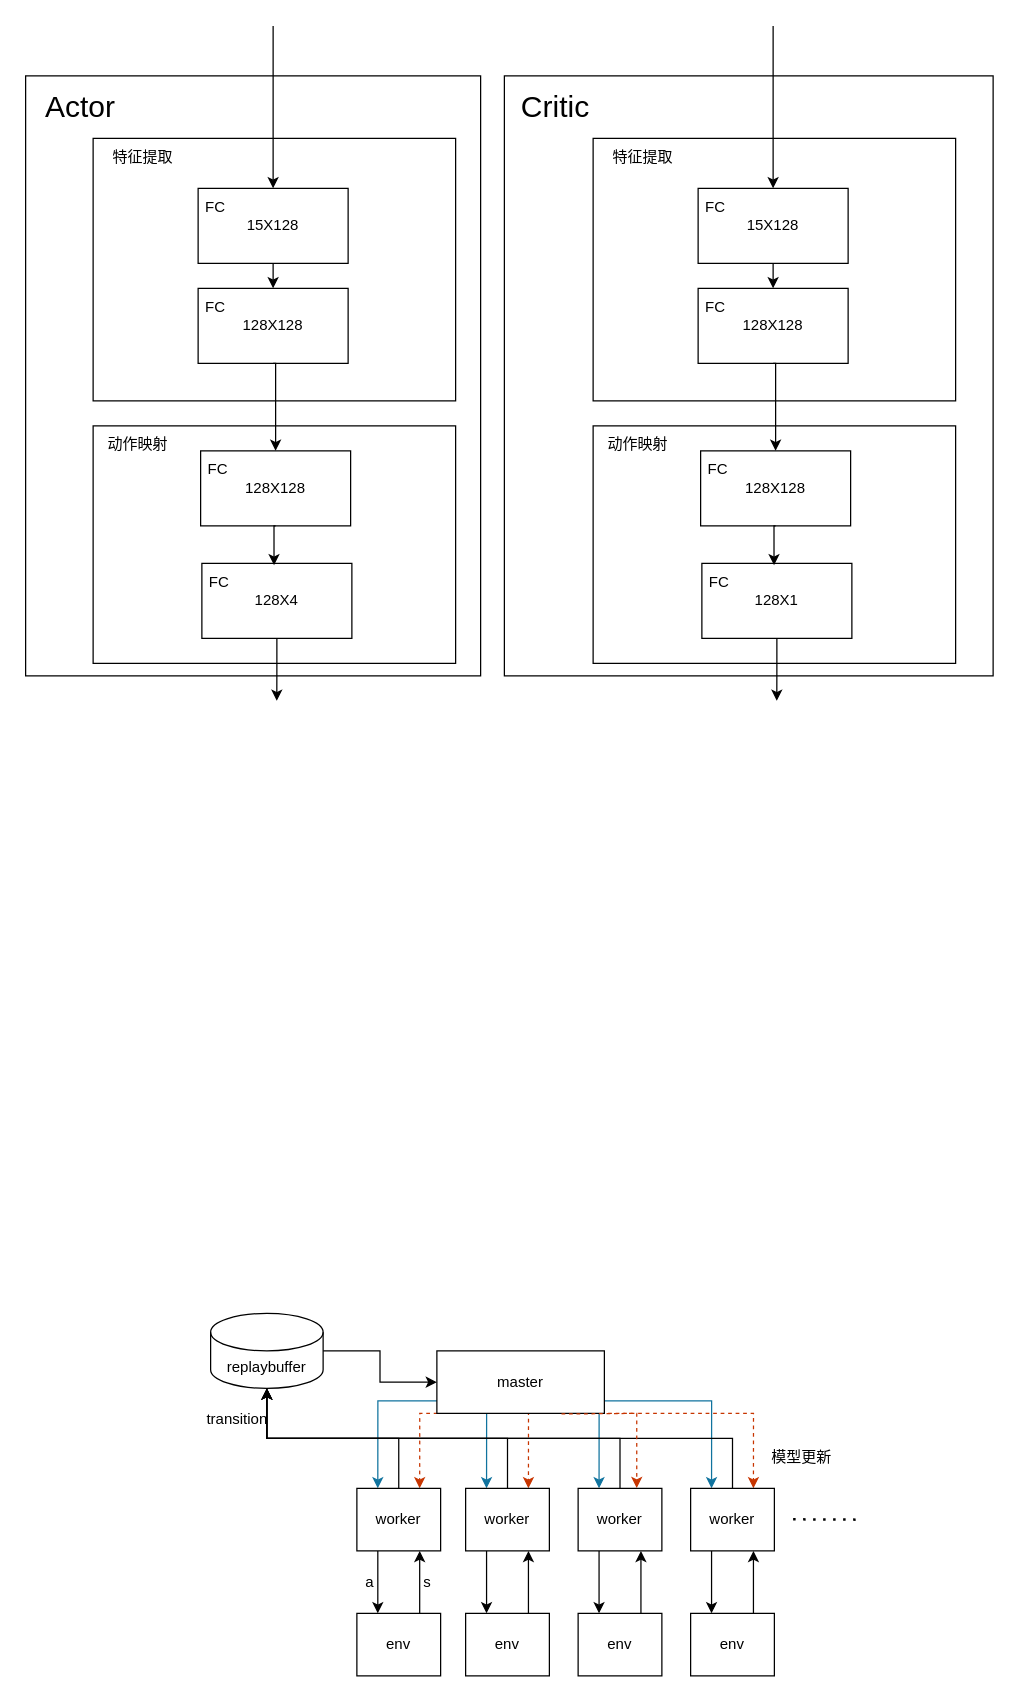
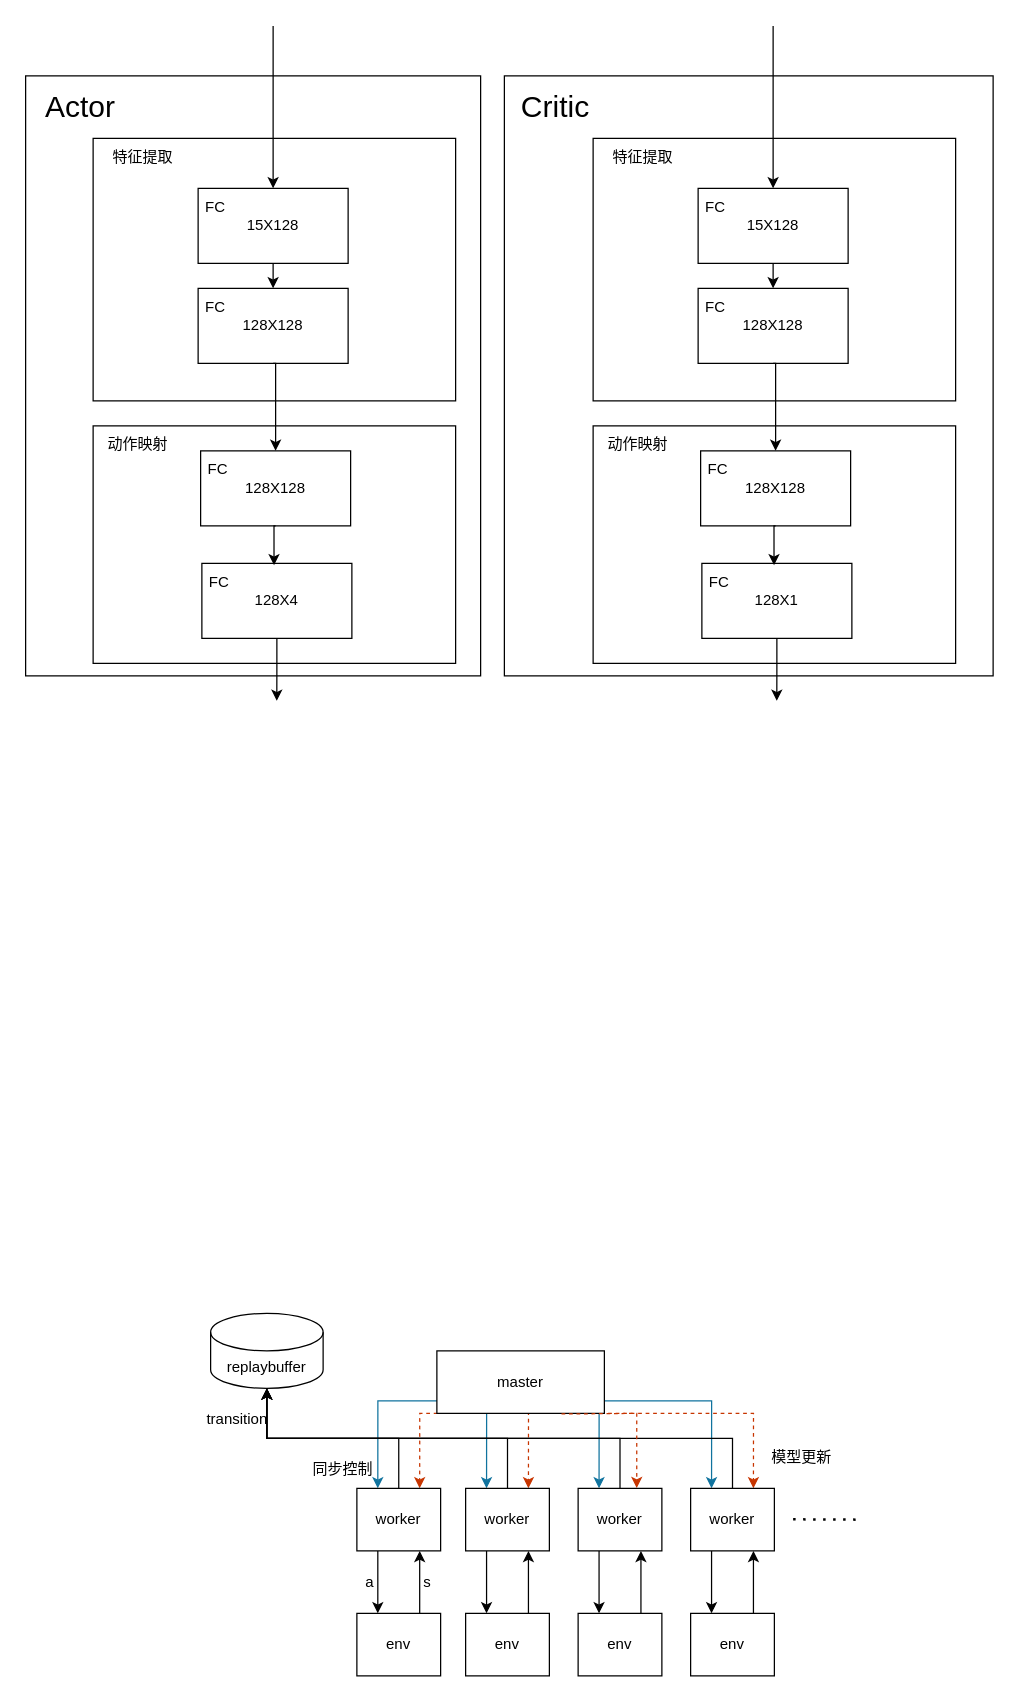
edge "replaybuffer" -> "master": removed
node "同步控制": added
